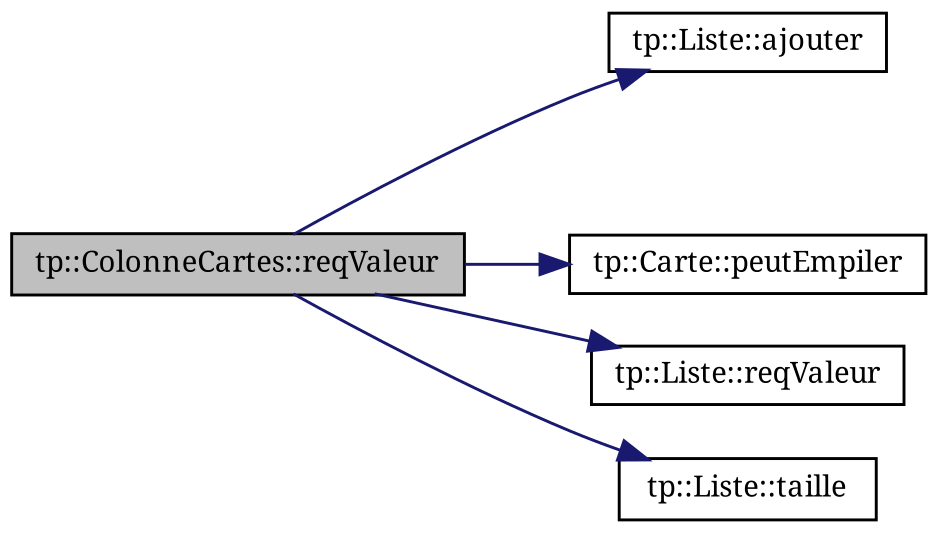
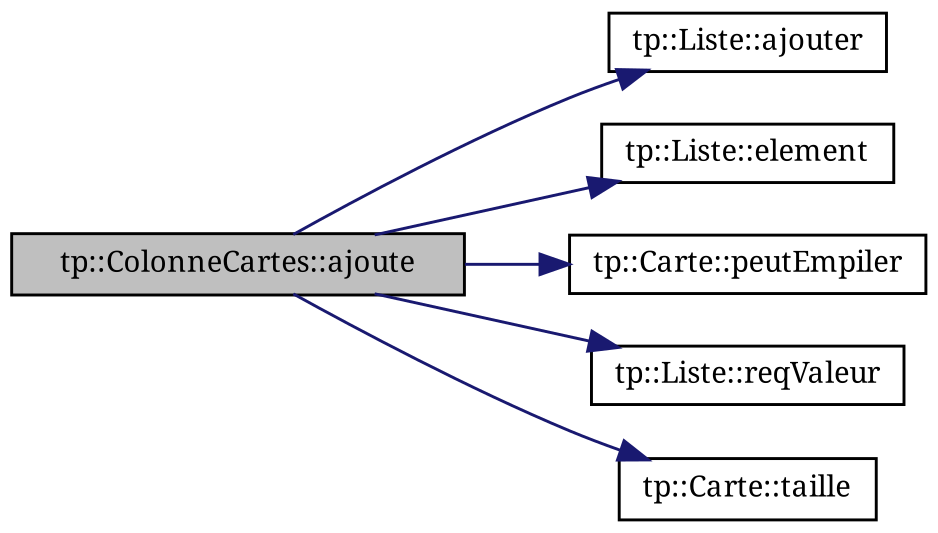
node "tp::Liste::element": added
node "tp::ColonneCartes::reqValeur": label "tp::ColonneCartes::reqValeur" -> "tp::ColonneCartes::ajoute"
node "tp::Liste::taille": label "tp::Liste::taille" -> "tp::Carte::taille"
